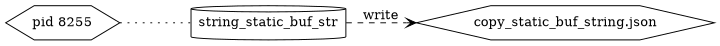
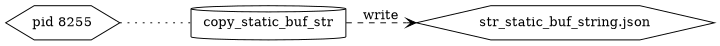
node "string_static_buf_str": label "string_static_buf_str" -> "copy_static_buf_str"
node "copy_static_buf_string.json": label "copy_static_buf_string.json" -> "str_static_buf_string.json"
